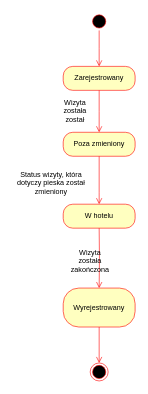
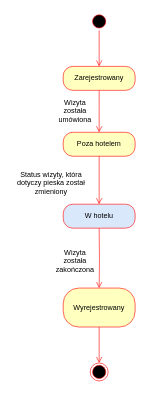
node "Wizyta została został": label "Wizyta została został" -> "Wizyta została umówiona"
node "Poza zmieniony": label "Poza zmieniony" -> "Poza hotelem"
node "W hotelu": fillcolor #ffffc0 -> #dae8fc
node "Wizyta została zakończona": moved (90, 261) -> (75, 261)
